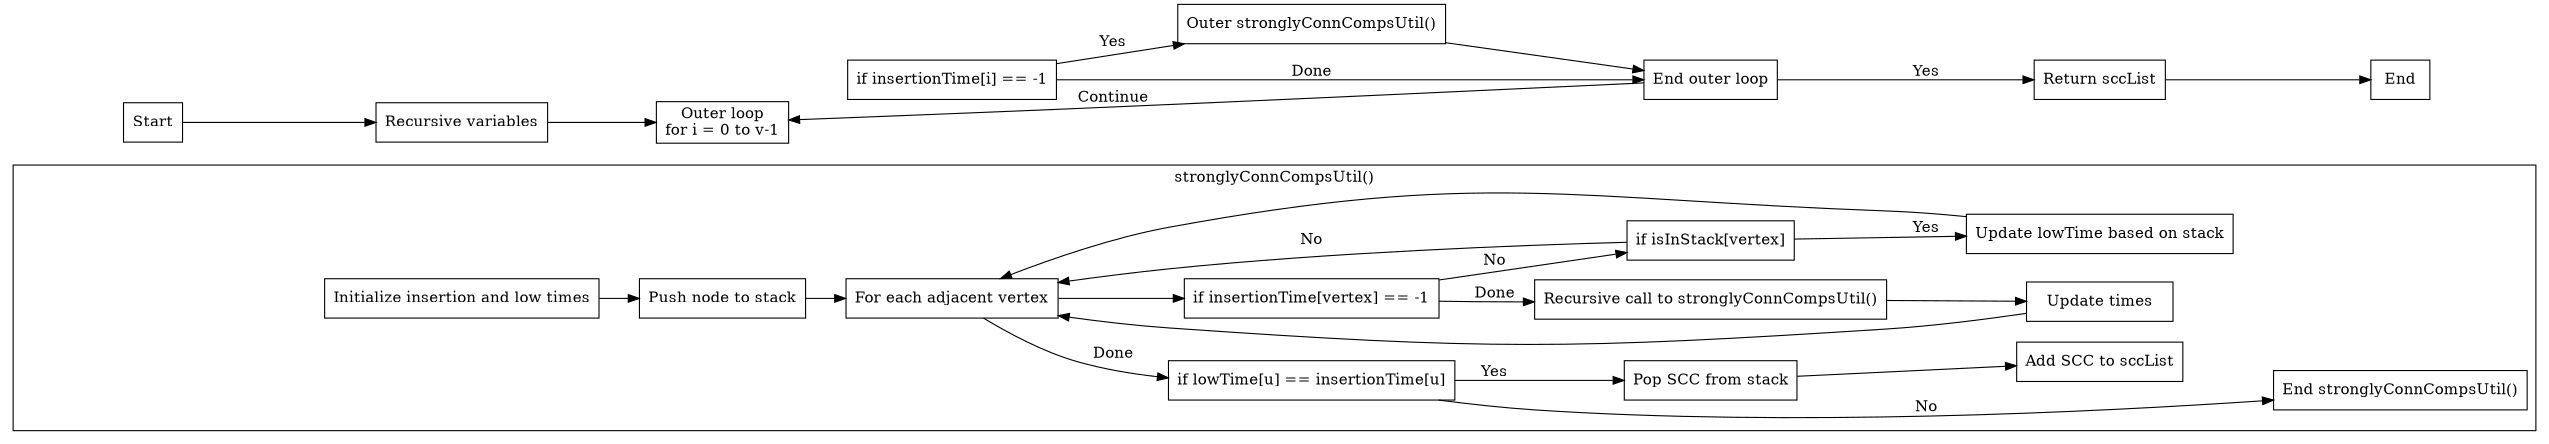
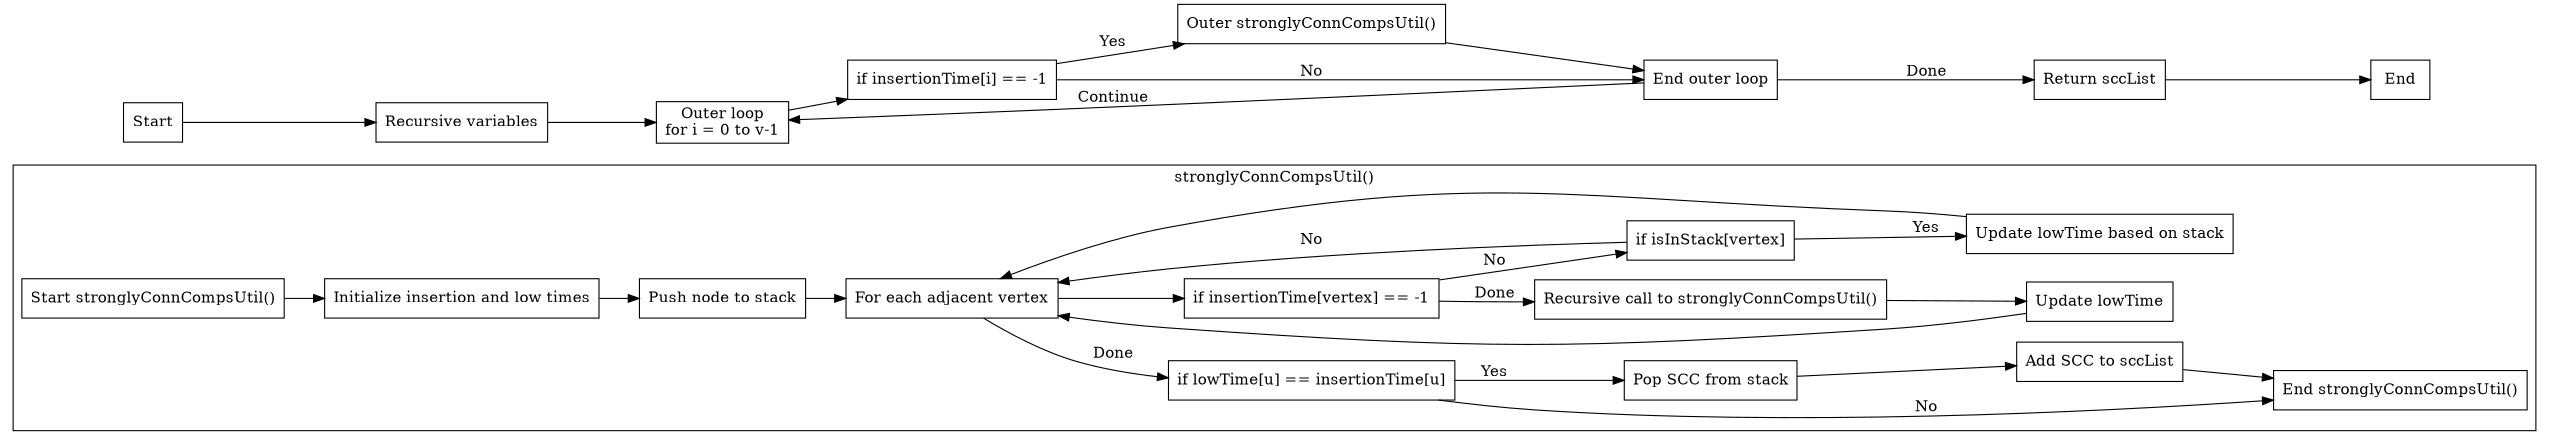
edge "if insertionTime[i] == -1" -> "End outer loop": label "Done" -> "No"
edge "End outer loop" -> "Return sccList": label "Yes" -> "Done"
edge "Outer loop for i = 0 to v-1" -> "if insertionTime[i] == -1": added
node "Start stronglyConnCompsUtil()": added
node "Update times": label "Update times" -> "Update lowTime"
edge "Add SCC to sccList" -> "End stronglyConnCompsUtil()": added
